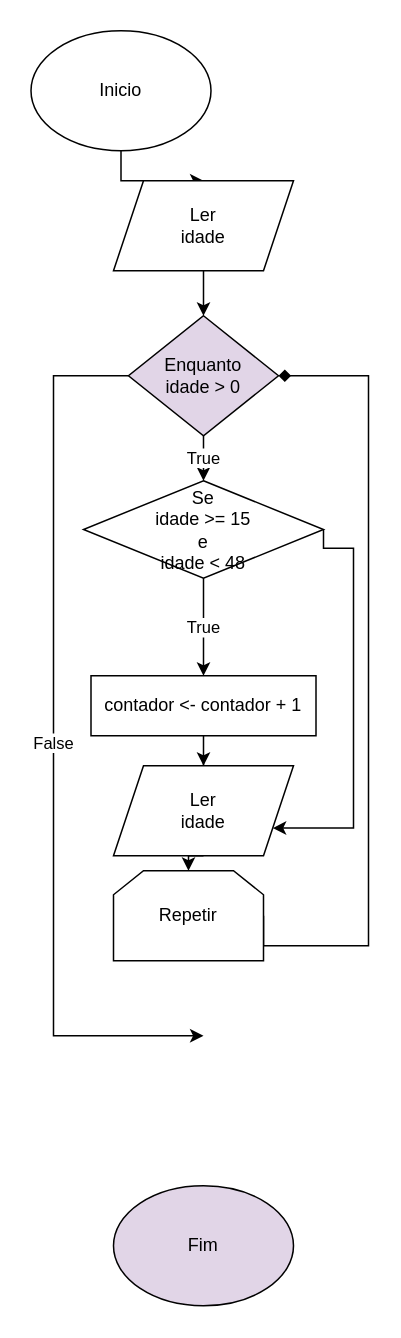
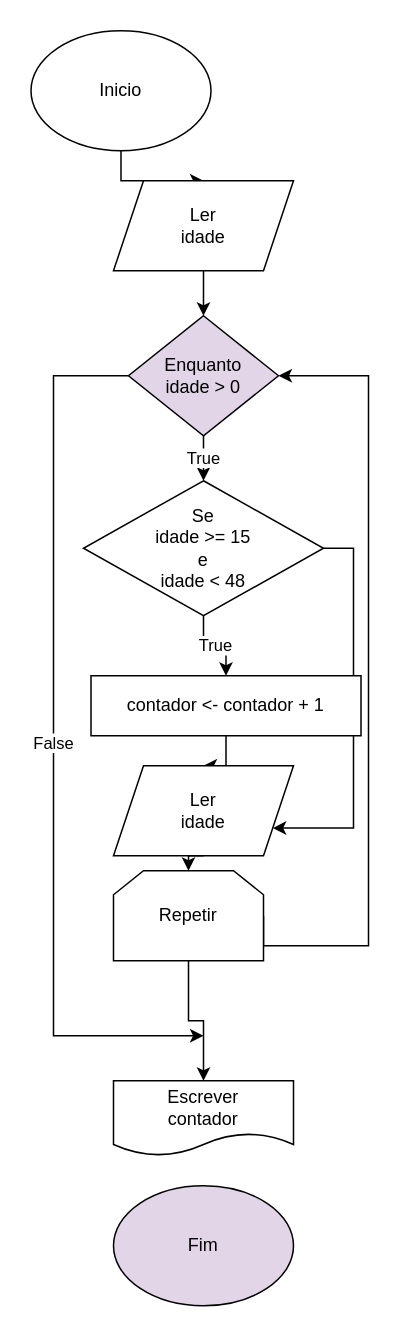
edge "Repetir" -> "Enquanto idade > 0": arrowhead diamond -> classic
node "Se idade >= 15 e idade < 48": size 240x98 -> 240x135
node "contador <- contador + 1": size 225x60 -> 270x60
edge "Repetir" -> "Escrever contador": added
node "Escrever contador": added
